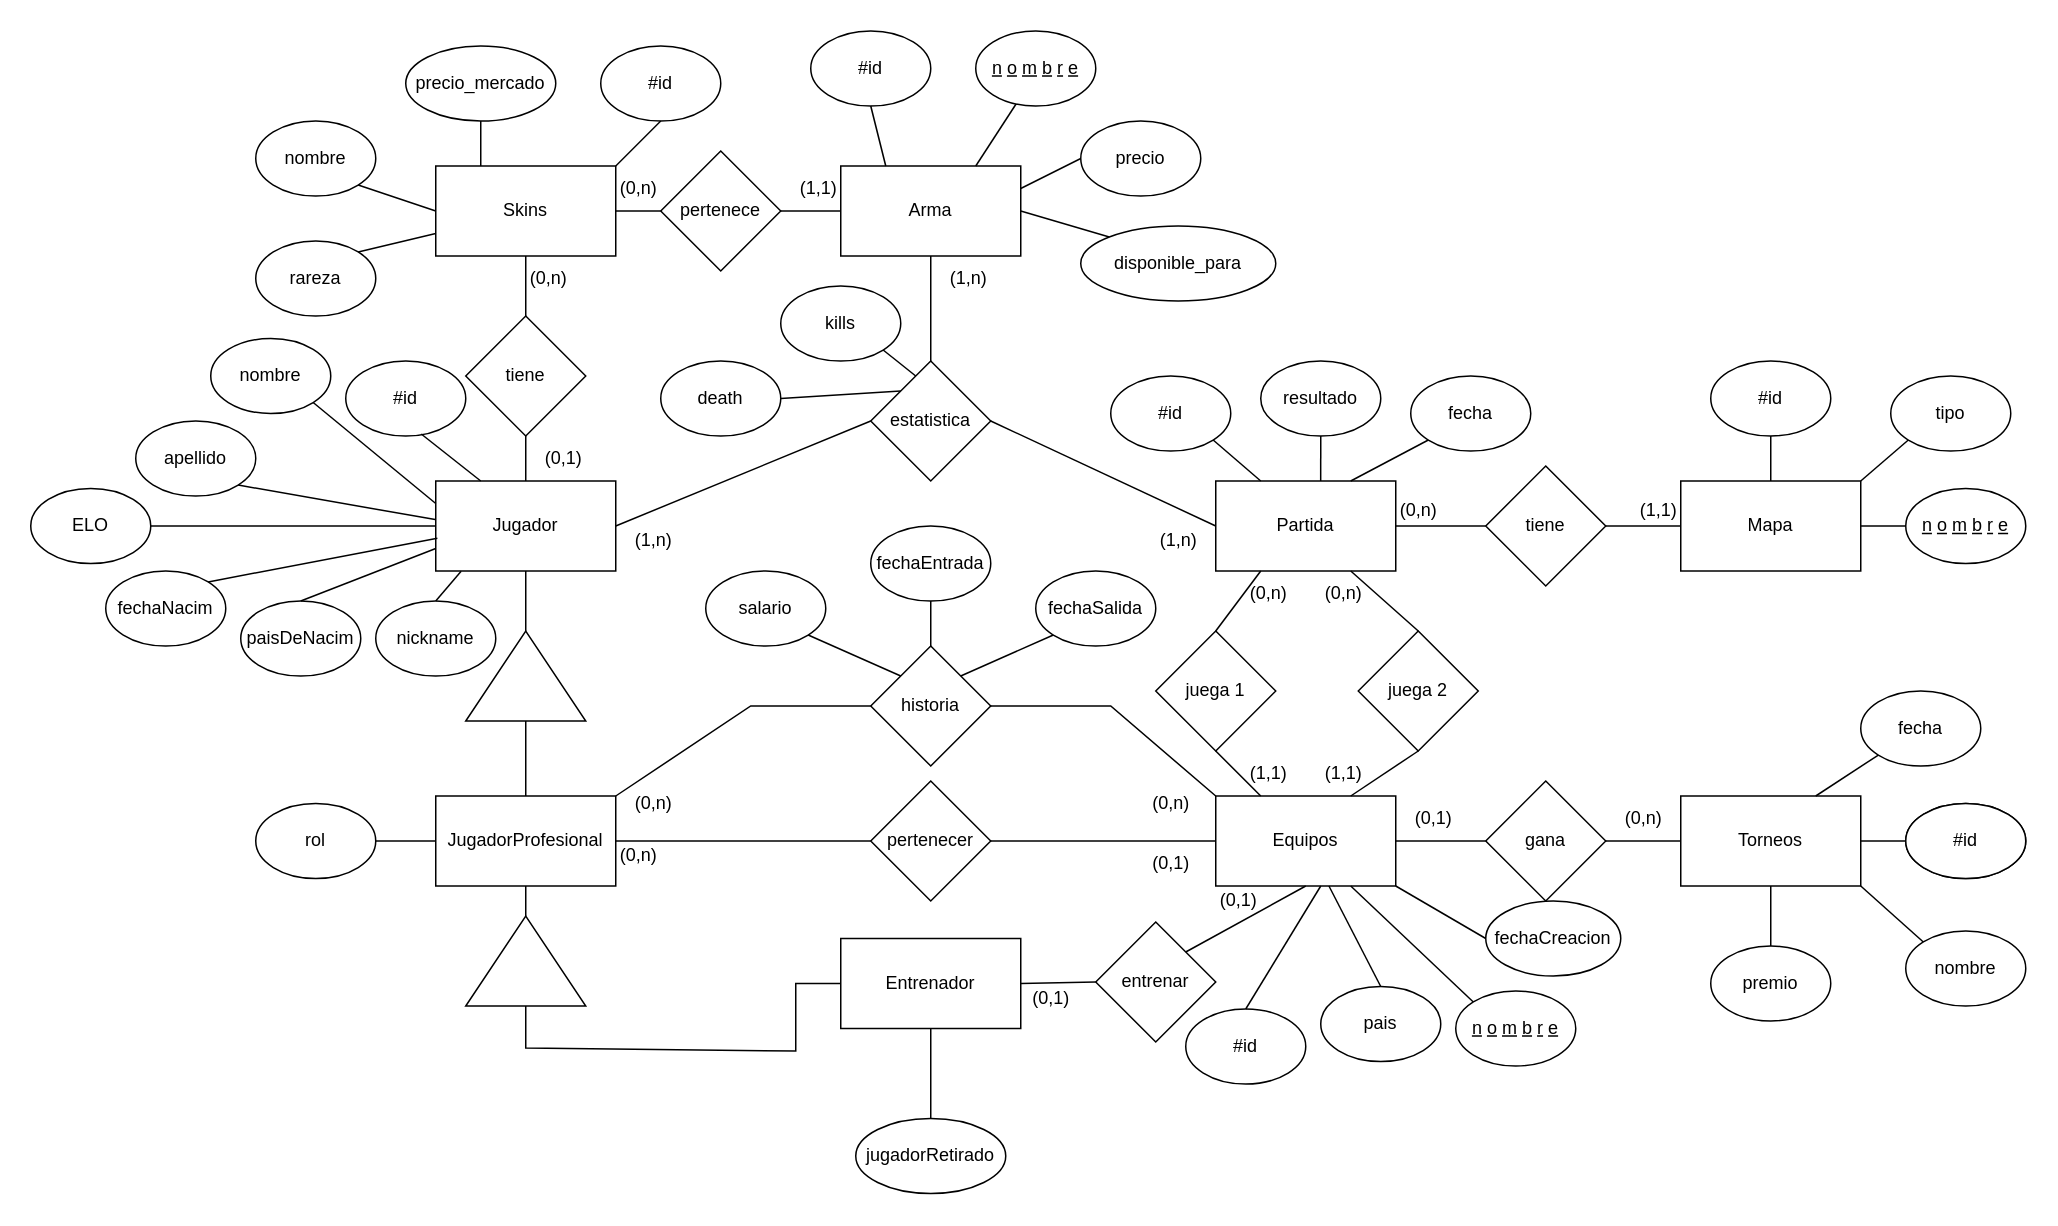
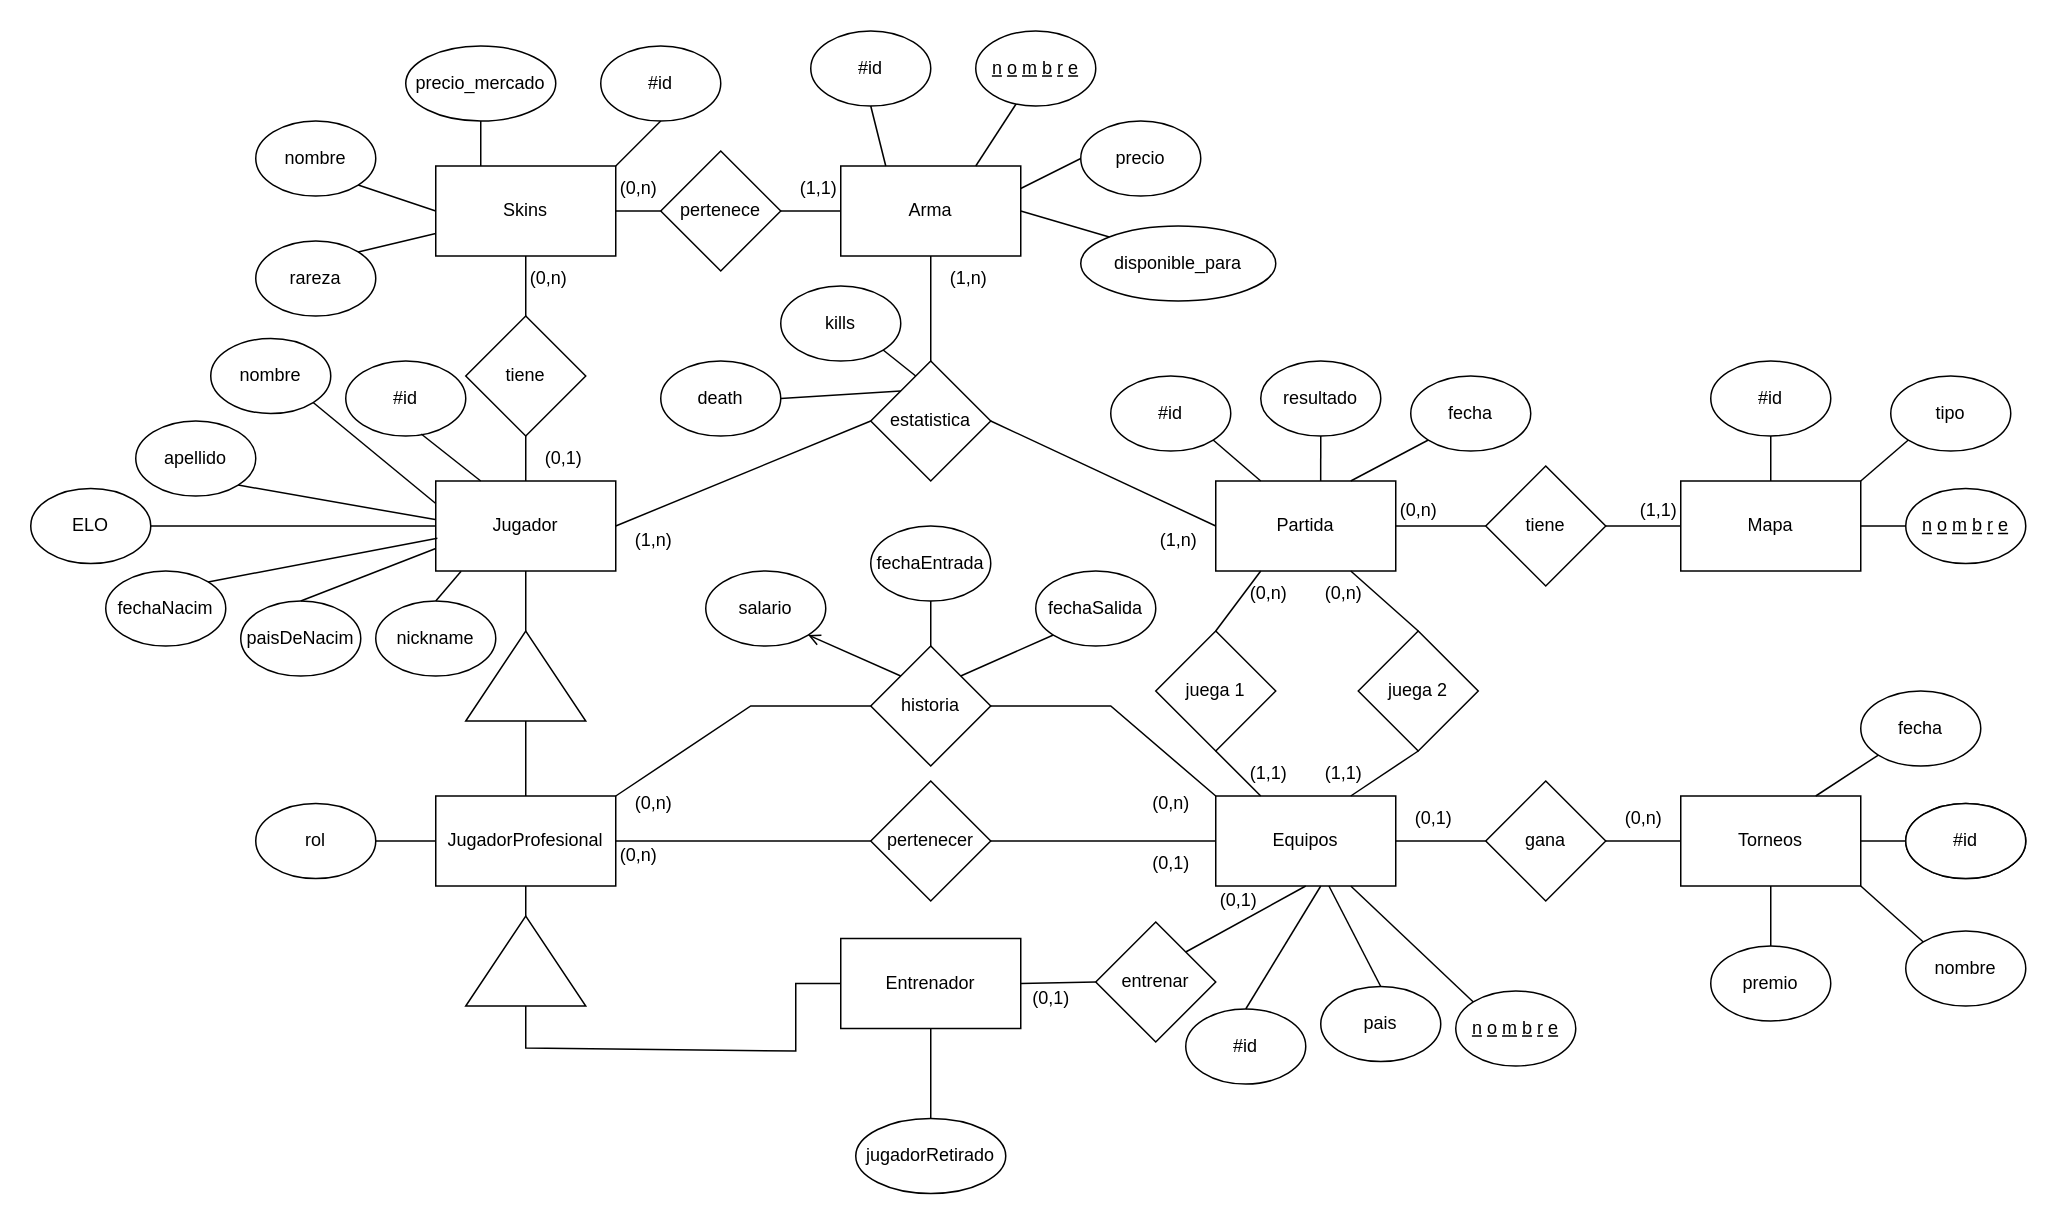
edge "salario" -- "historia": arrowhead none -> open
edge "Equipos" -- "fechaCreacion": removed
node "fechaCreacion": removed
